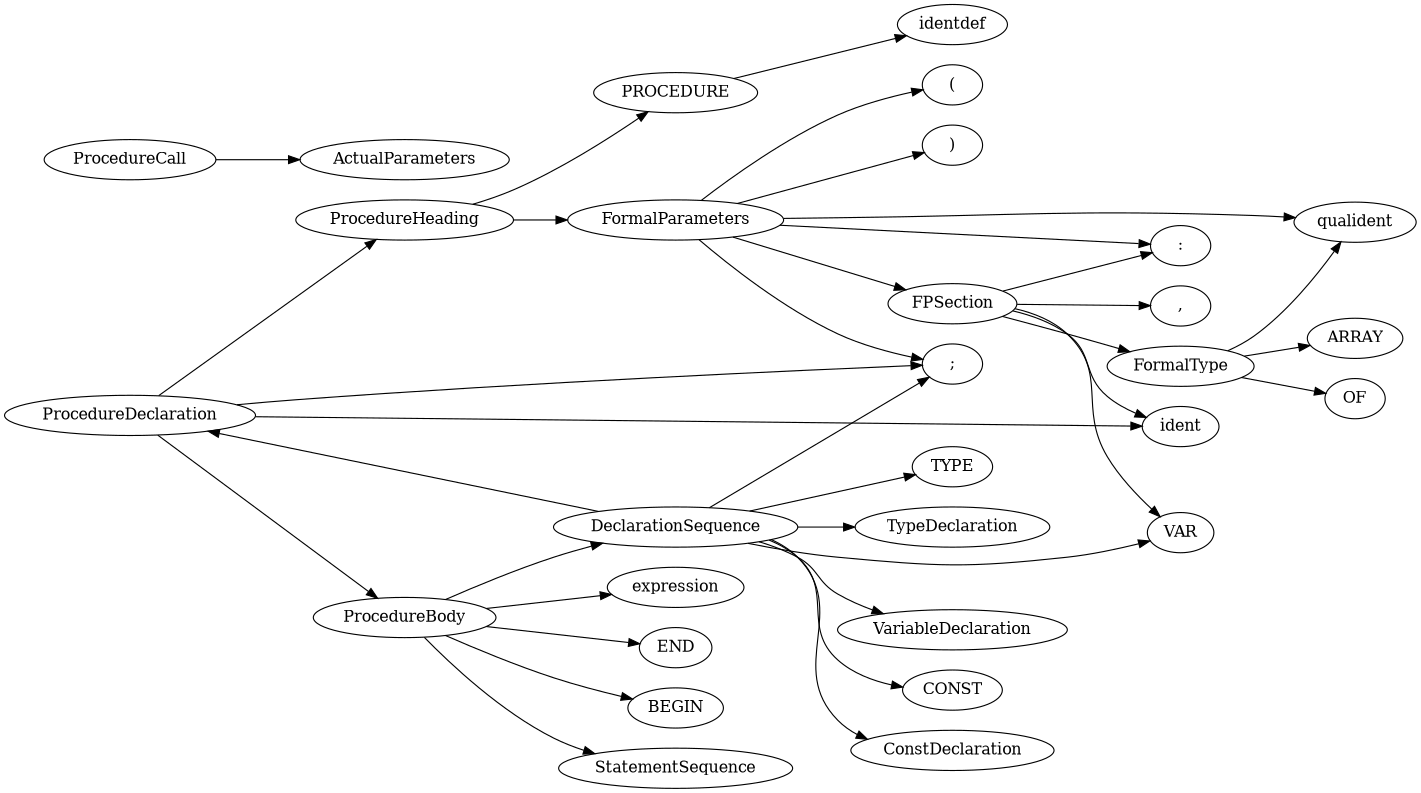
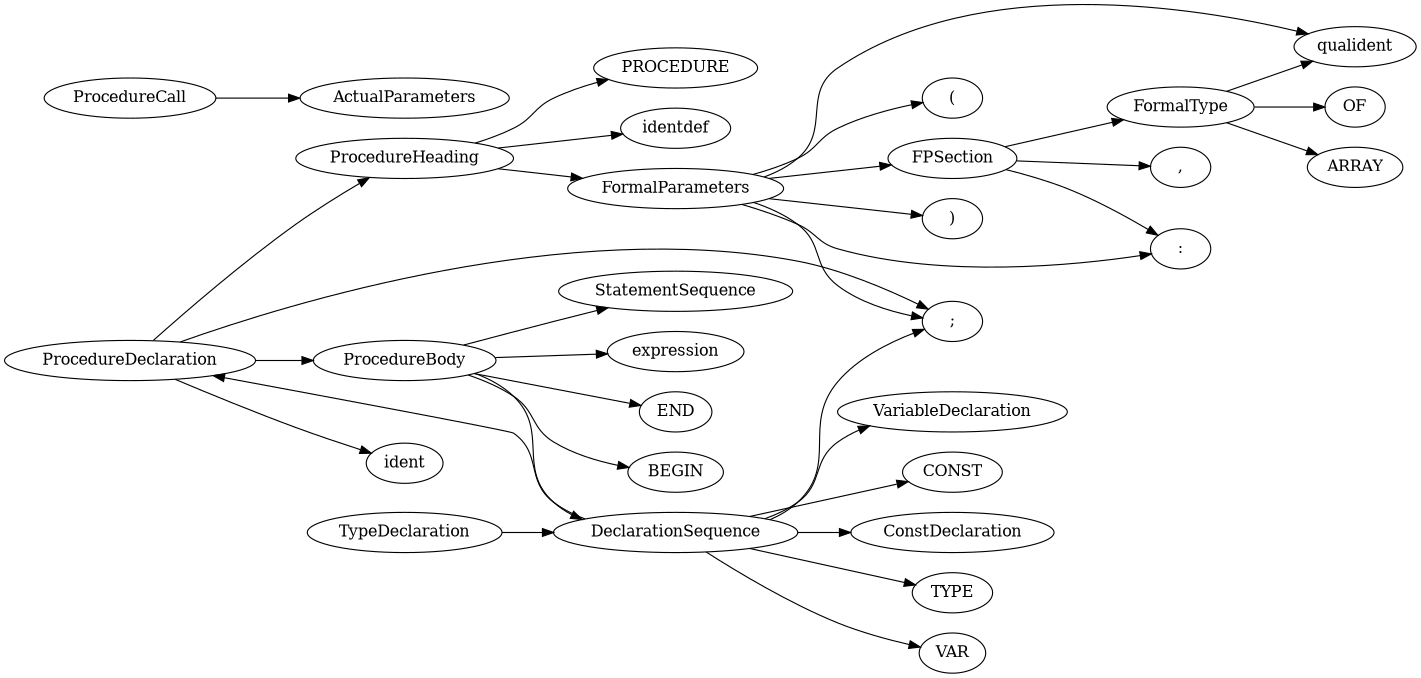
edge "PROCEDURE" -> "identdef": now "ProcedureHeading" -> "identdef"
edge "FPSection" -> "ident": removed
edge "FPSection" -> "VAR": removed
edge "DeclarationSequence" -> "TypeDeclaration": reversed
